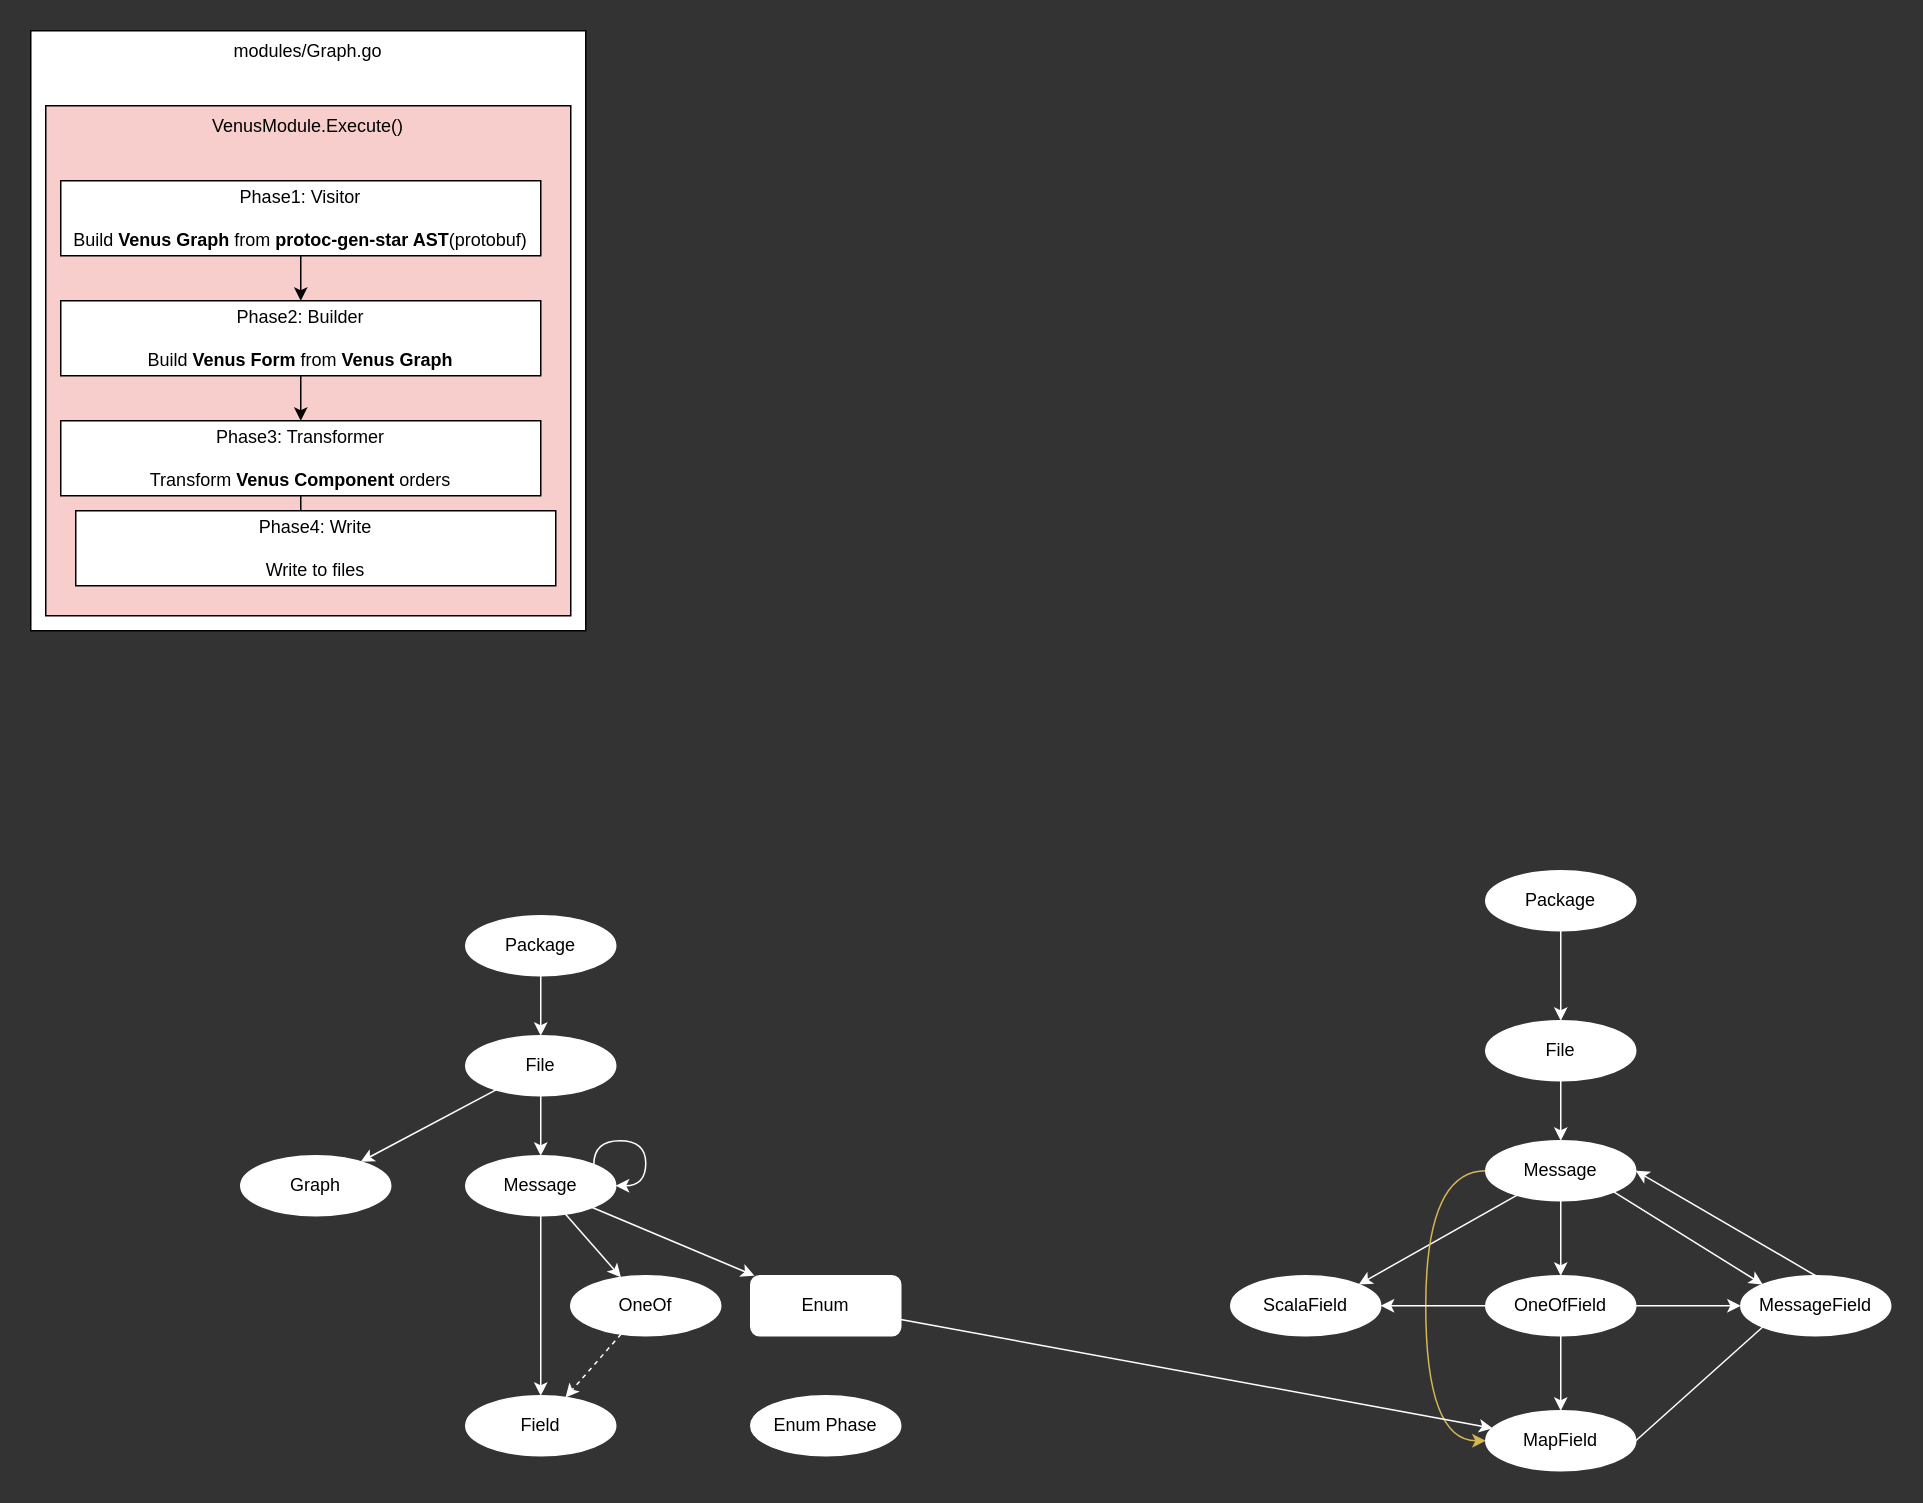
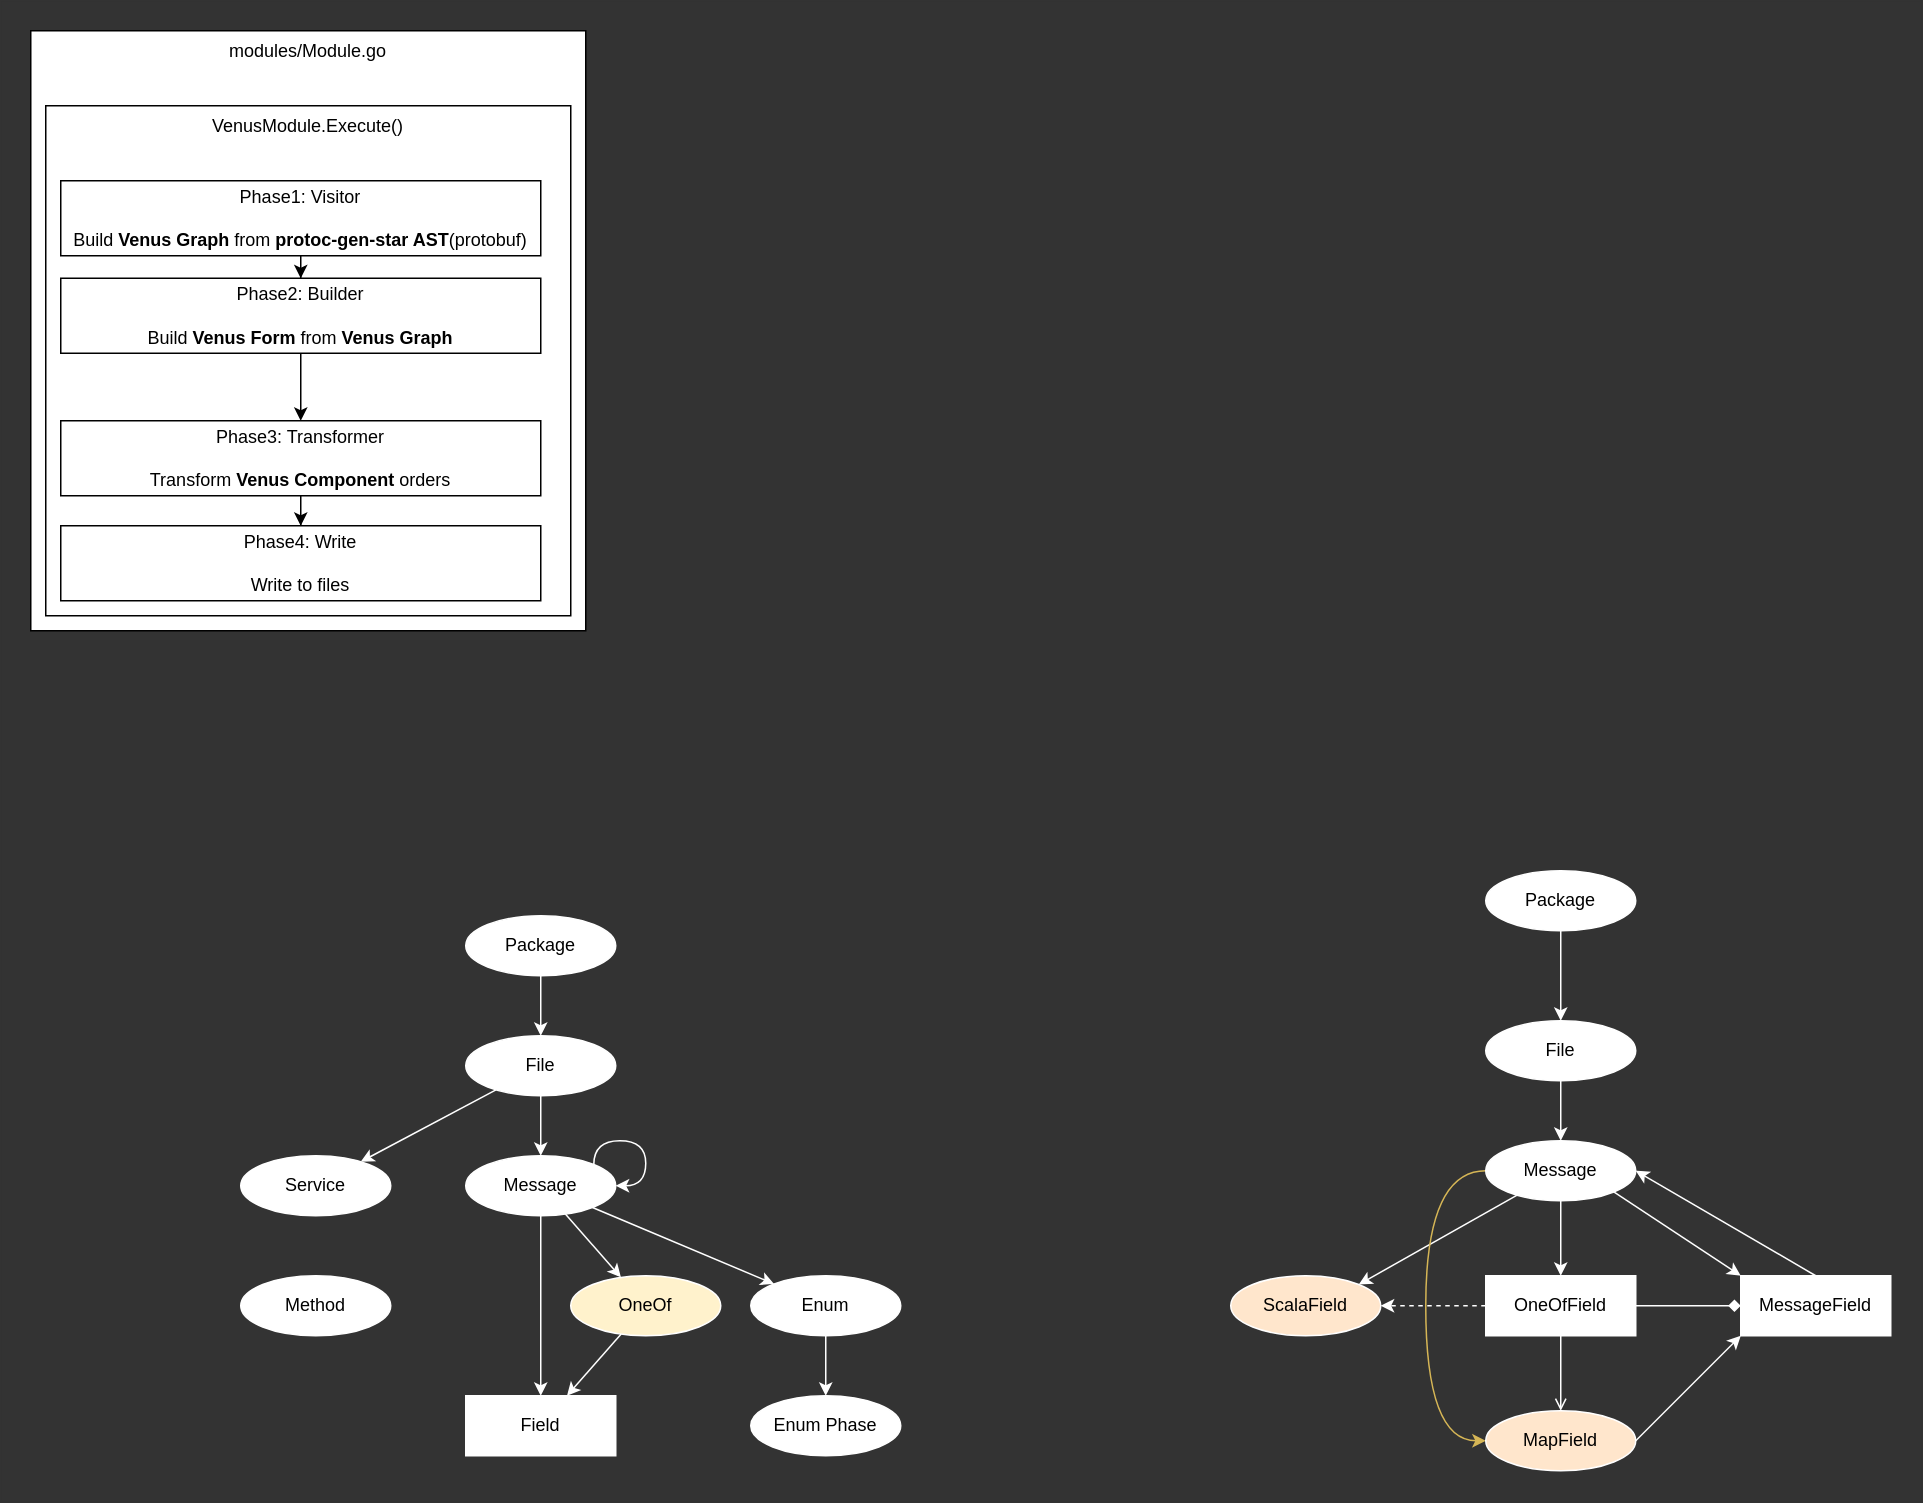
node "modules/Graph.go": label "modules/Graph.go" -> "modules/Module.go"
node "VenusModule.Execute()": fillcolor #f8cecc -> #ffffff
node "Phase2: Builder Build Venus Form from Venus Graph": moved (301, 338) -> (301, 316)
node "Phase4: Write Write to files": moved (316, 548) -> (301, 563)
node "Graph": label "Graph" -> "Service"
node "Method": added
node "OneOf": fillcolor #ffffff -> #fff2cc
node "Enum": shape rounded rectangle -> ellipse
node "ScalaField": fillcolor #ffffff -> #ffe6cc
edge "OneOfField" -> "ScalaField": style solid -> dashed
node "OneOfField": shape ellipse -> rectangle
edge "OneOfField" -> "MessageField": arrowhead classic -> diamond
node "MessageField": shape ellipse -> rectangle
edge "OneOf" -> "Field": style dashed -> solid
edge "Enum" -> "MapField": now "Enum" -> "Enum Phase"
edge "MessageField" -- "MapField": arrowhead none -> classic
edge "OneOfField" -> "MapField": arrowhead classic -> open
node "Field": shape ellipse -> rectangle
node "MapField": fillcolor #ffffff -> #ffe6cc
